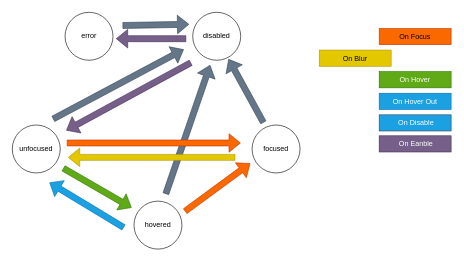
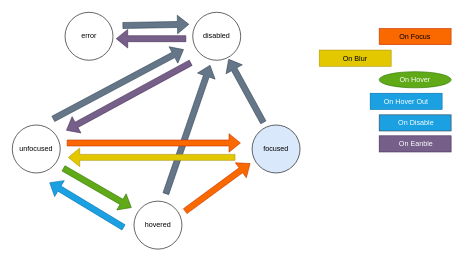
node "On Hover": shape rectangle -> ellipse
node "On Hover Out": moved (416, 101) -> (407, 101)
node "focused": fillcolor #ffffff -> #dae8fc
